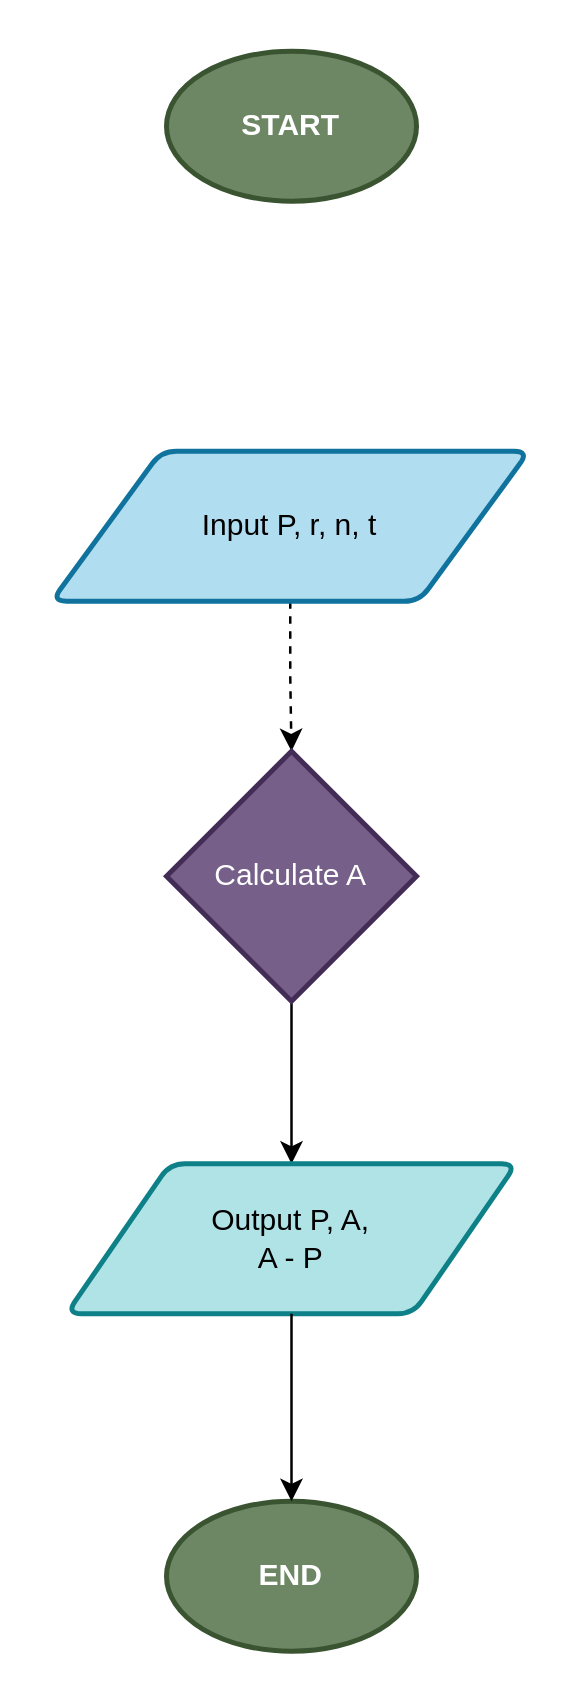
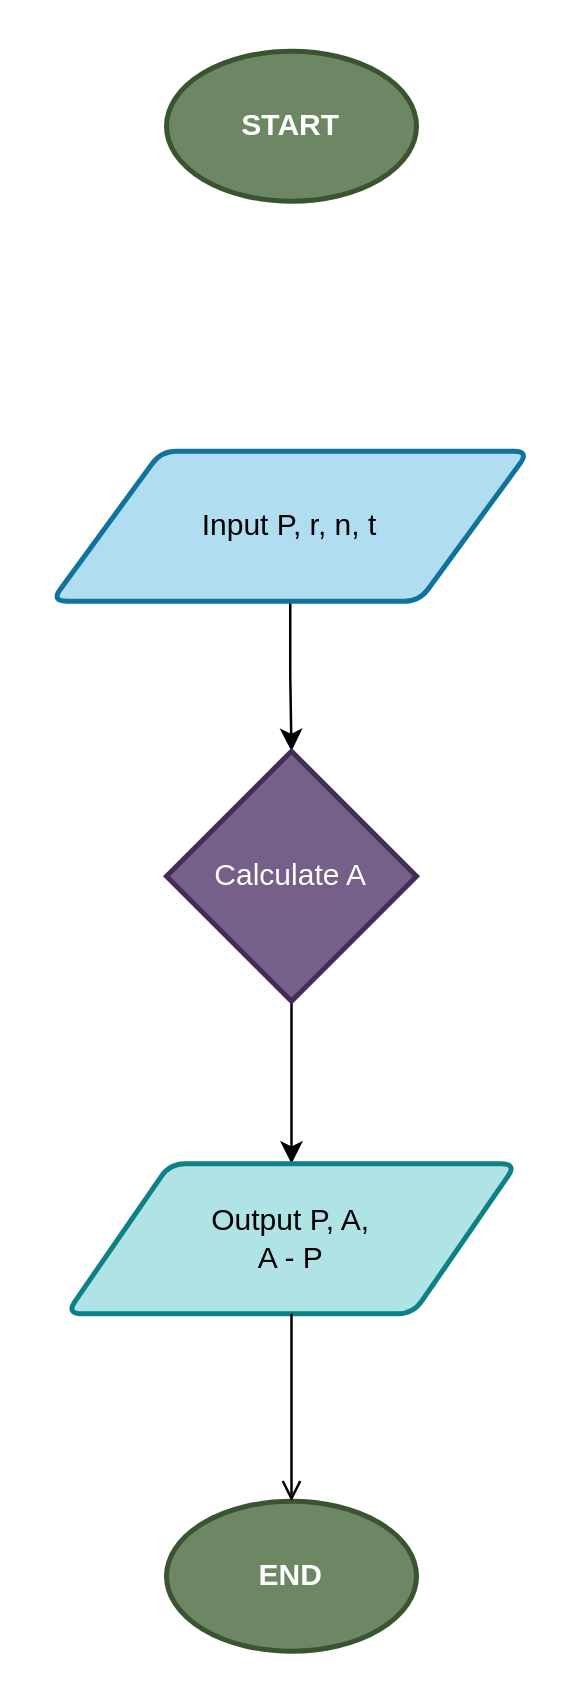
edge "Input P, r, n, t" -> "Calculate A": style dashed -> solid
edge "Output P, A, A - P" -> "END": arrowhead classic -> open
